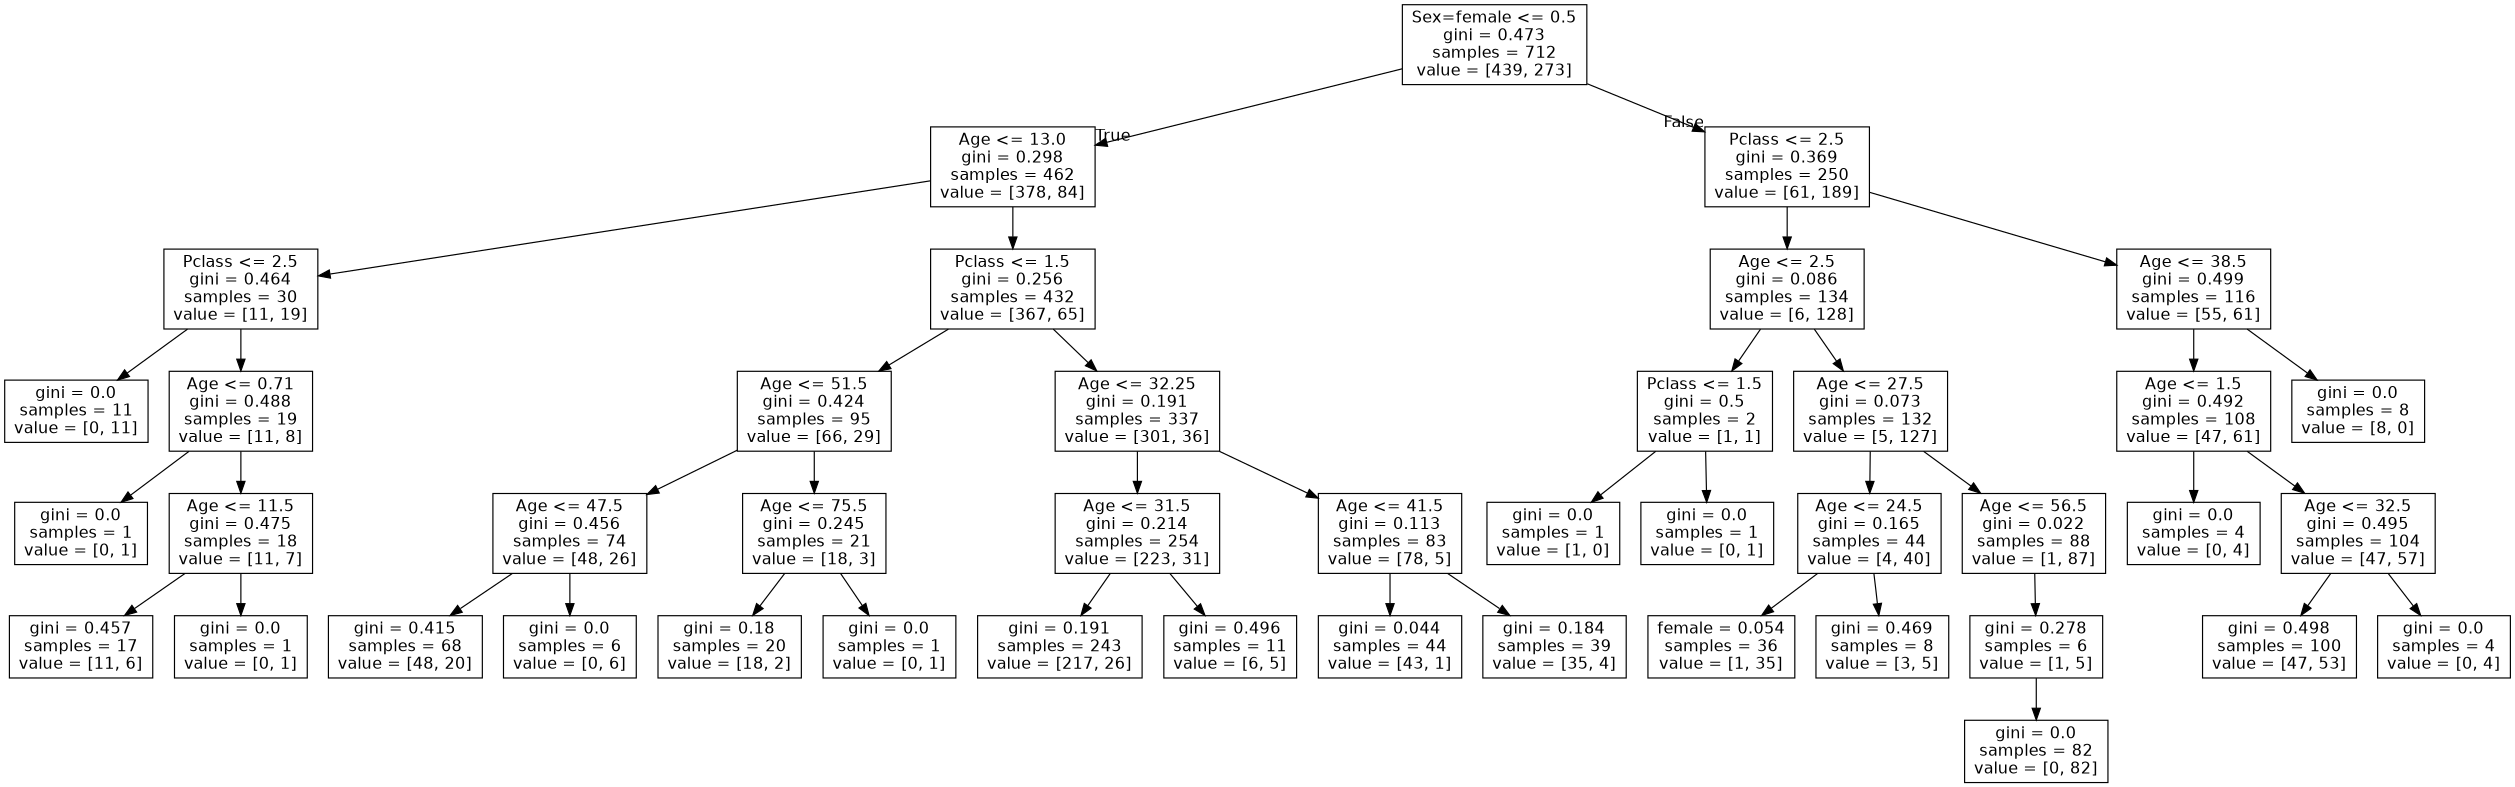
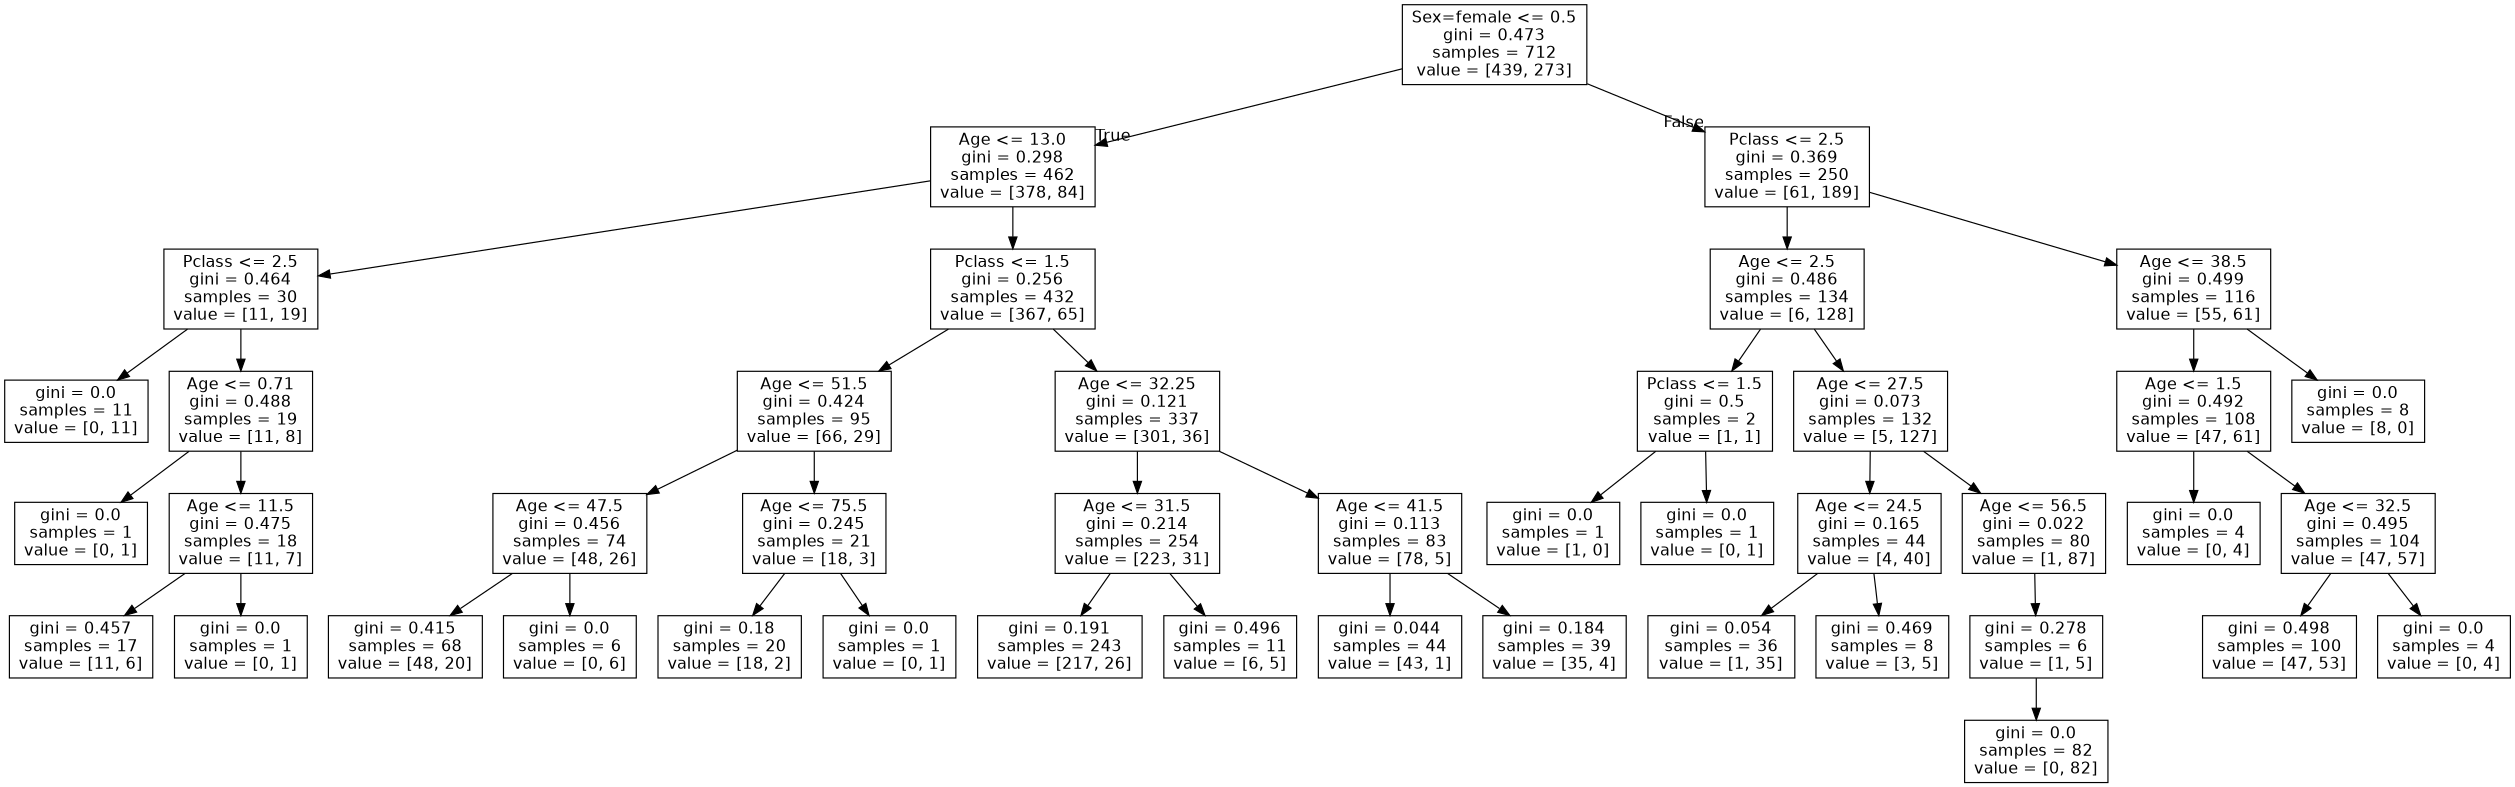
node "Age <= 2.5 gini = 0.086 samples = 134 value = [6, 128]": label "Age <= 2.5 gini = 0.086 samples = 134 value = [6, 128]" -> "Age <= 2.5 gini = 0.486 samples = 134 value = [6, 128]"
node "Age <= 32.25 gini = 0.191 samples = 337 value = [301, 36]": label "Age <= 32.25 gini = 0.191 samples = 337 value = [301, 36]" -> "Age <= 32.25 gini = 0.121 samples = 337 value = [301, 36]"
node "Age <= 56.5 gini = 0.022 samples = 88 value = [1, 87]": label "Age <= 56.5 gini = 0.022 samples = 88 value = [1, 87]" -> "Age <= 56.5 gini = 0.022 samples = 80 value = [1, 87]"
node "female = 0.054 samples = 36 value = [1, 35]": label "female = 0.054 samples = 36 value = [1, 35]" -> "gini = 0.054 samples = 36 value = [1, 35]"
